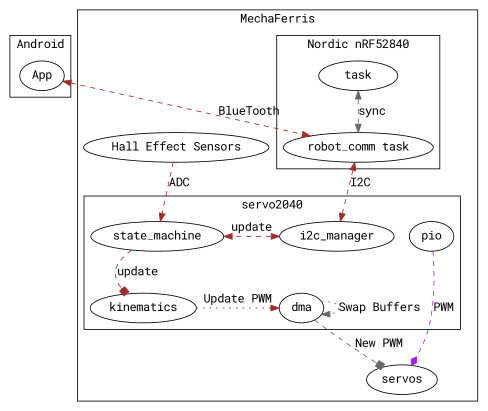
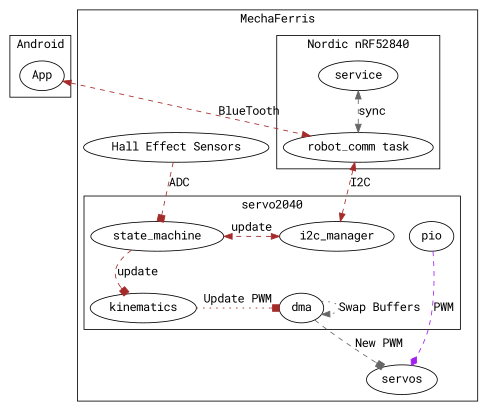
node "task": label "task" -> "service"
edge "Hall Effect Sensors" -> "state_machine": arrowhead normal -> box
edge "kinematics" -> "dma": arrowhead normal -> box
